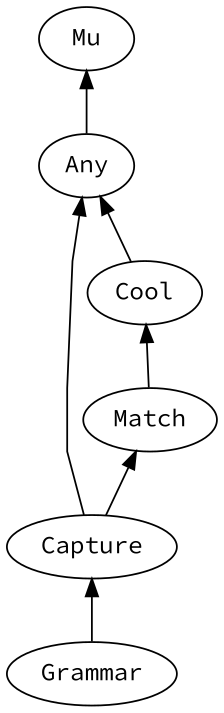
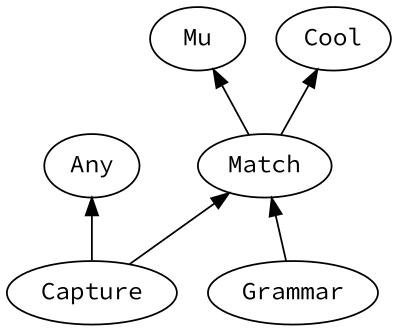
edge "Any" -> "Mu": now "Match" -> "Mu"
edge "Cool" -> "Any": removed
edge "Grammar" -> "Capture": now "Grammar" -> "Match"
